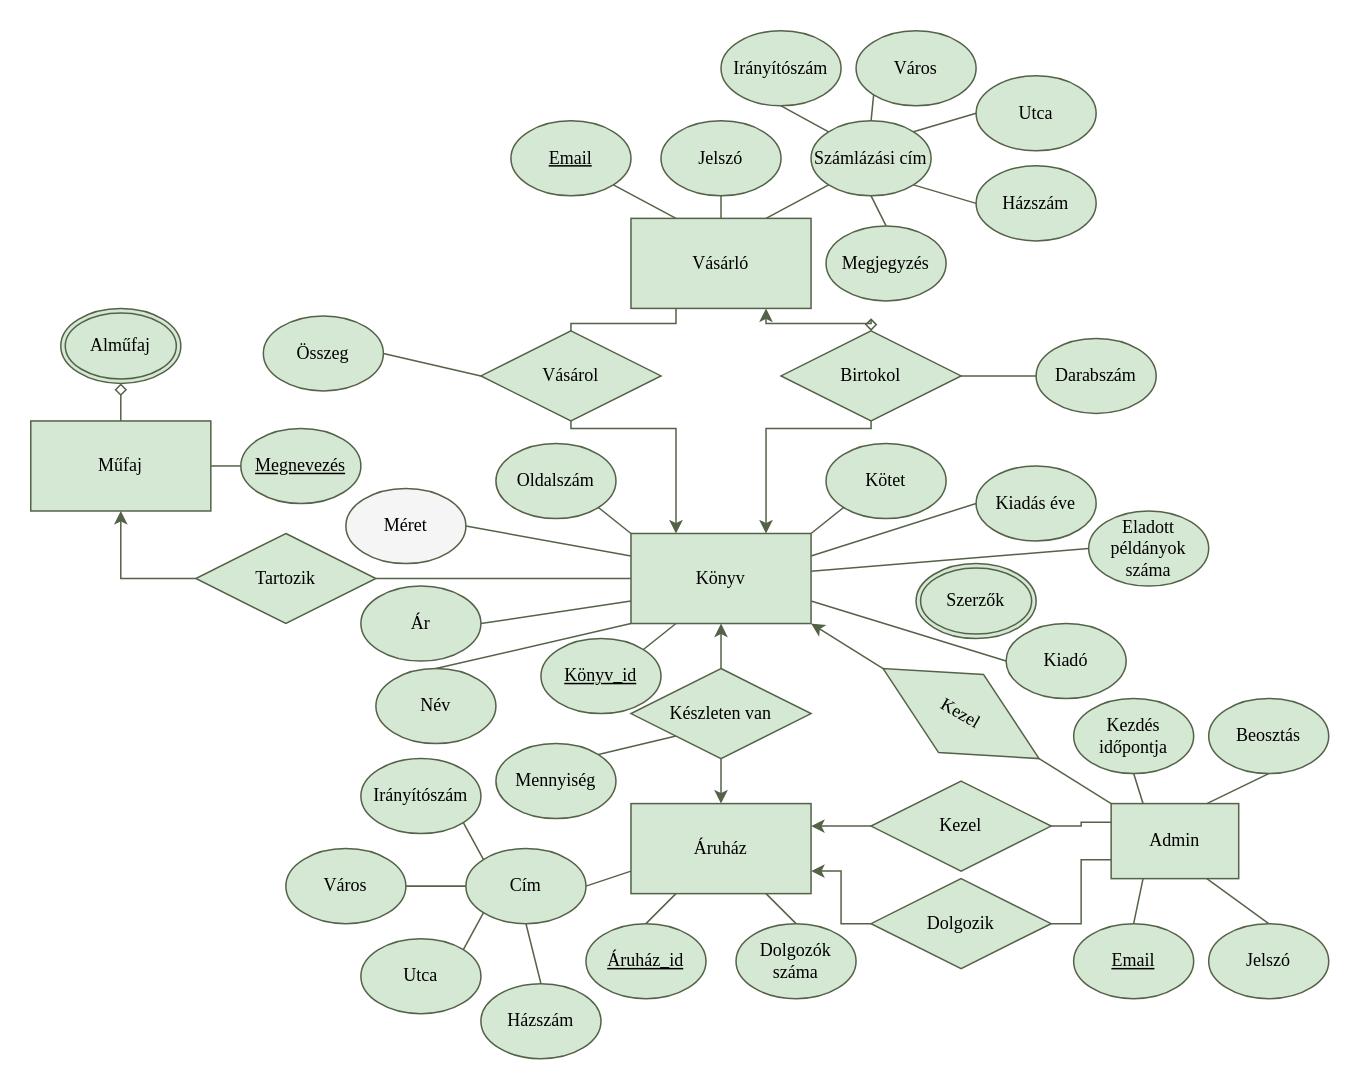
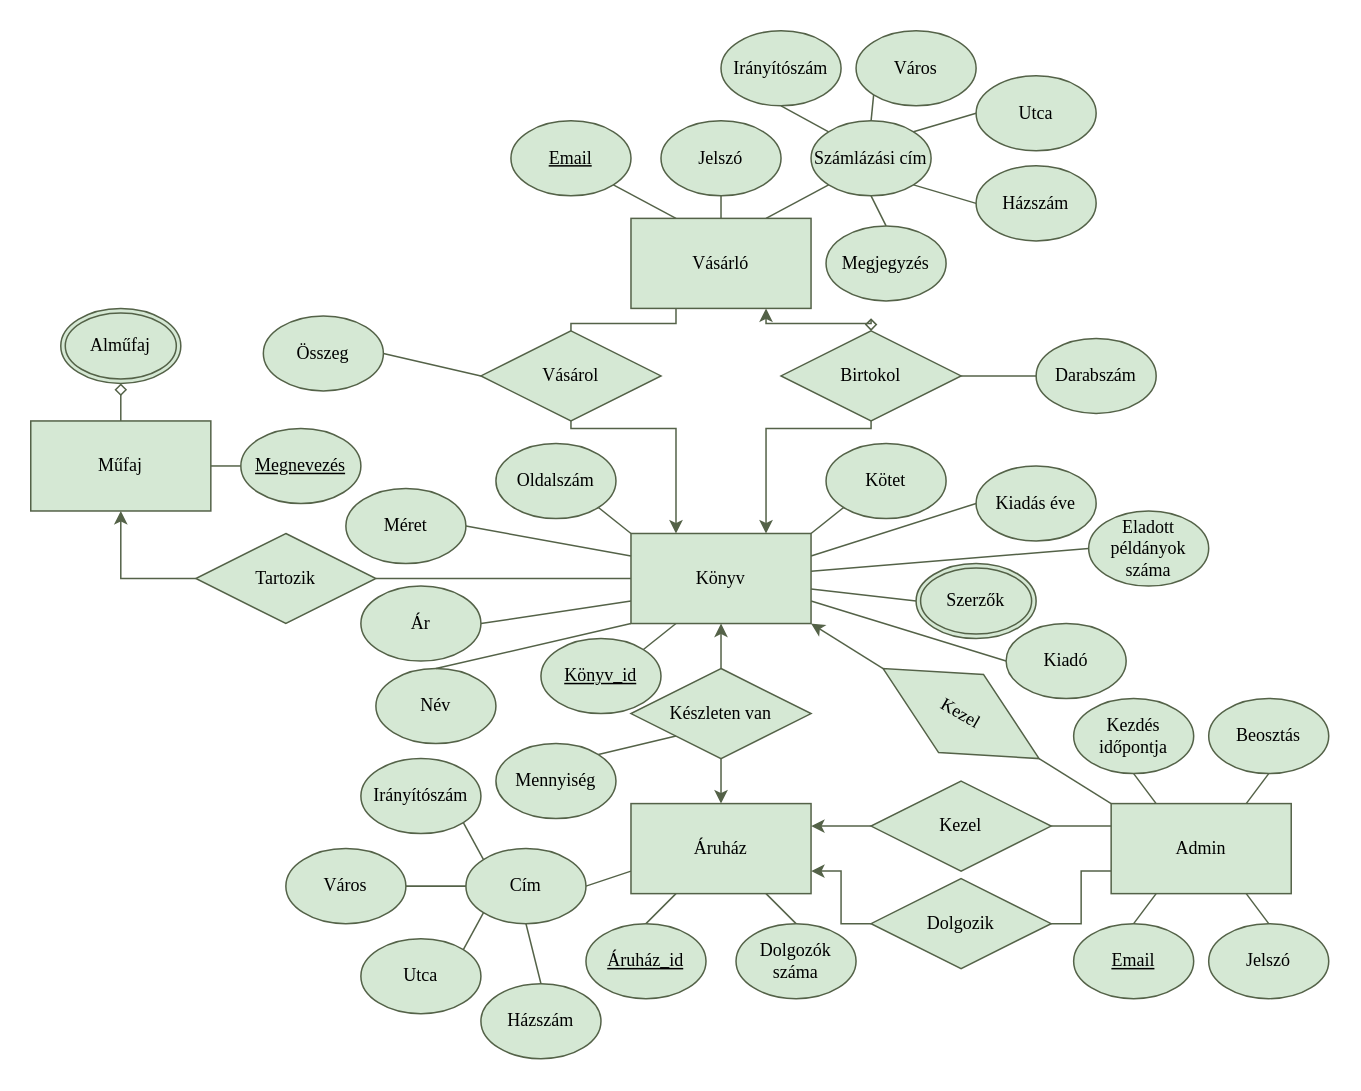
node "Méret": fillcolor #f5f5f5 -> #d5e8d4
edge "Könyv" -- "Szerzők": added
node "Admin": size 128x75 -> 180x90
